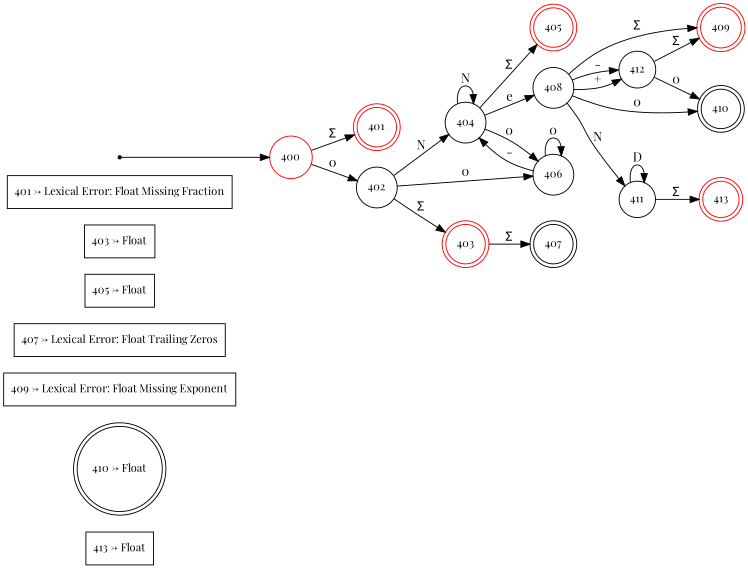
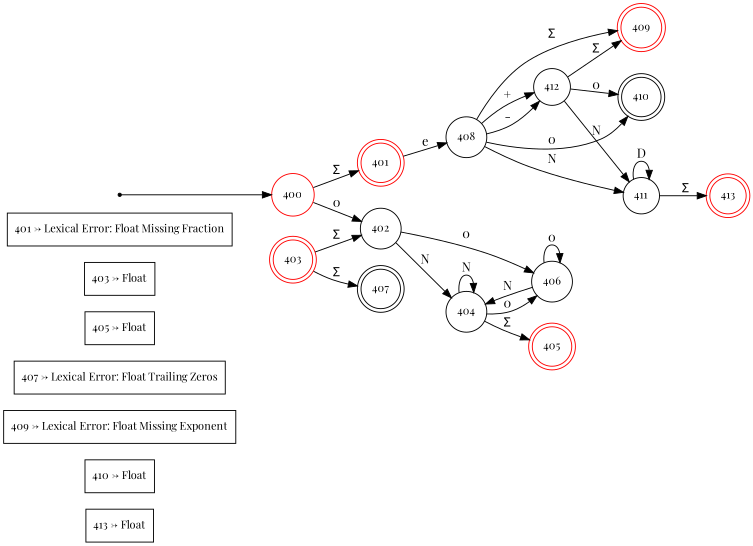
edge "404" -> "408": now "401" -> "408"
edge "412" -> "411": added, label "N"
edge "406" -> "404": label "-" -> "N"
edge "402" -> "403": reversed
node "410 -> Float": shape doublecircle -> box
